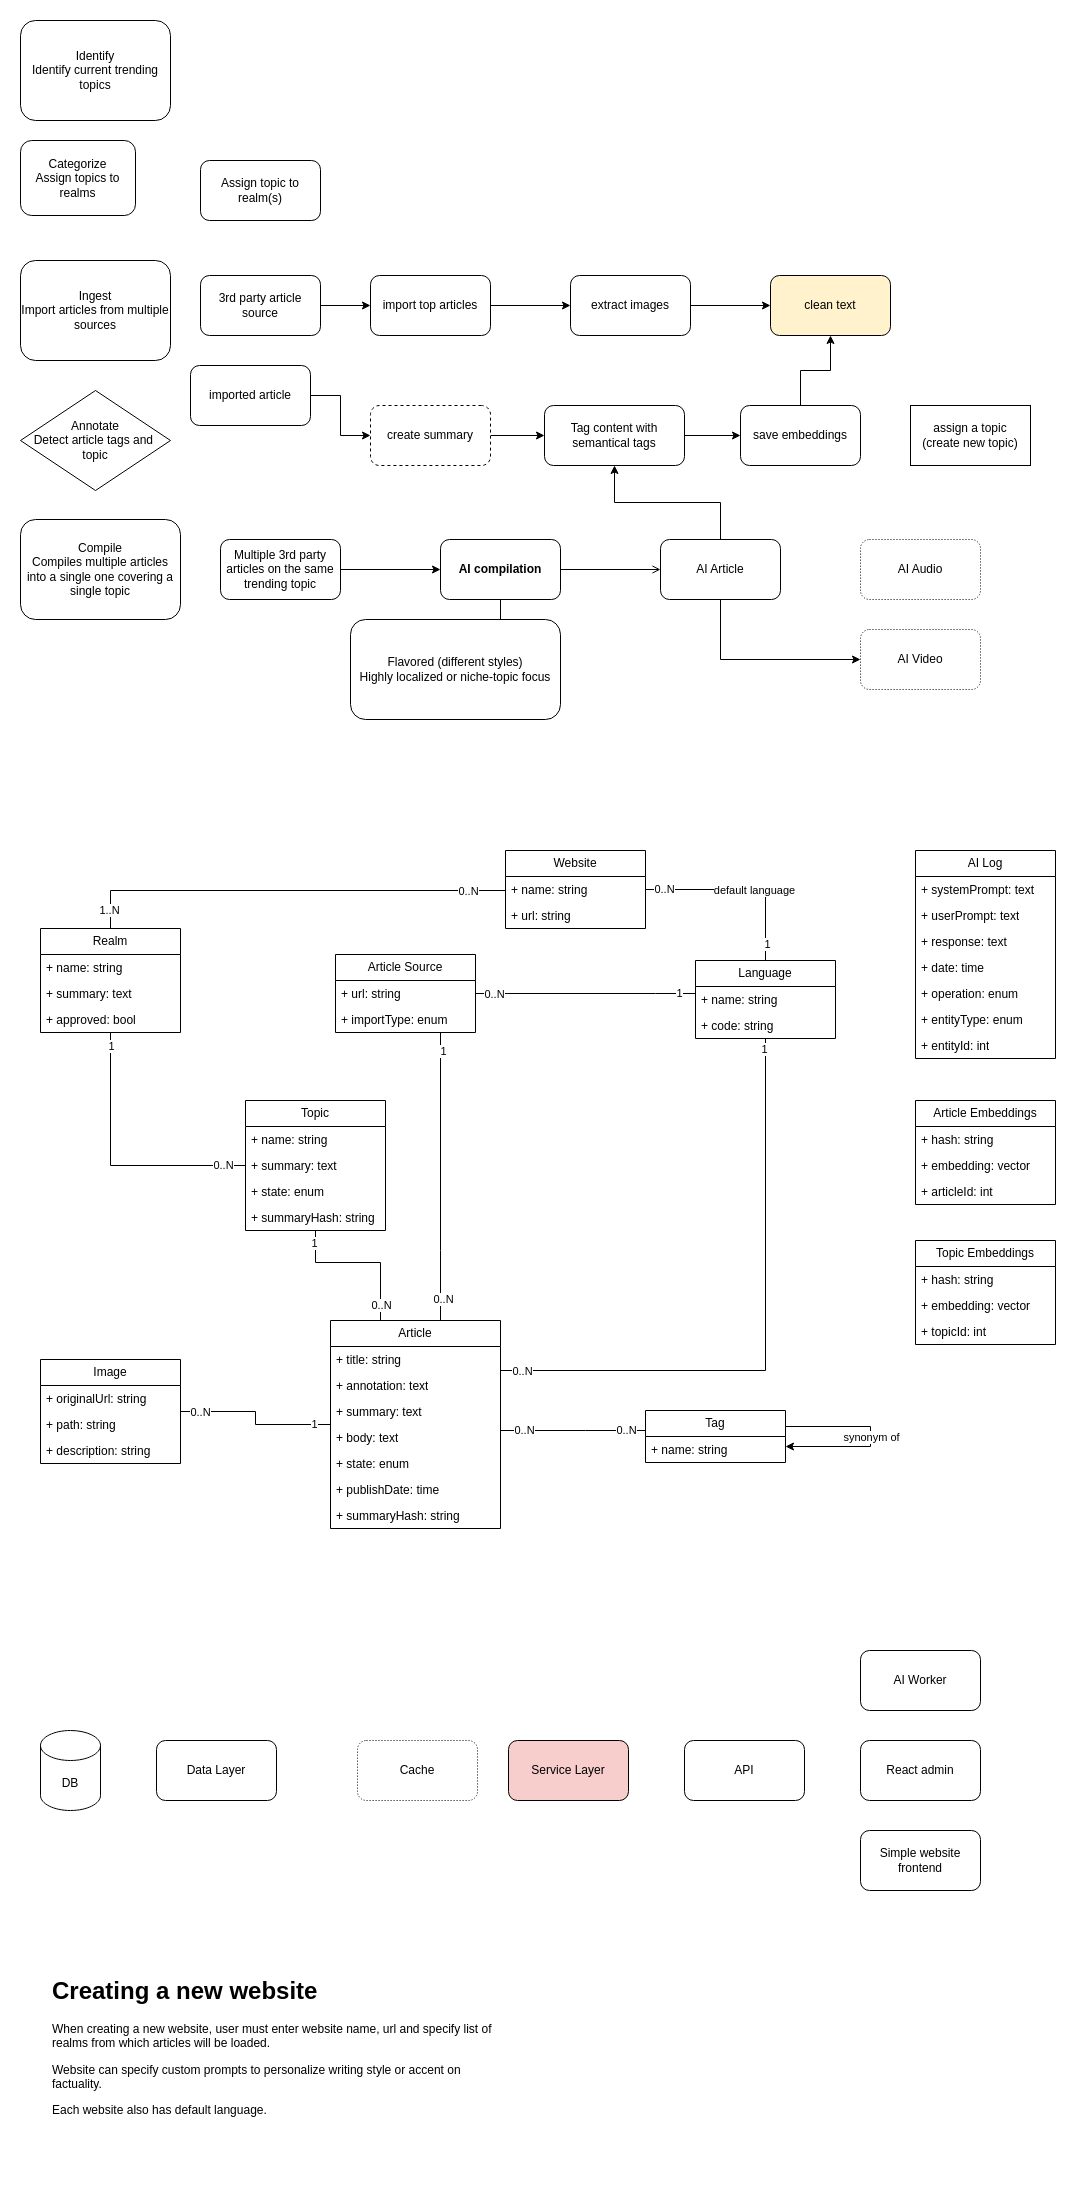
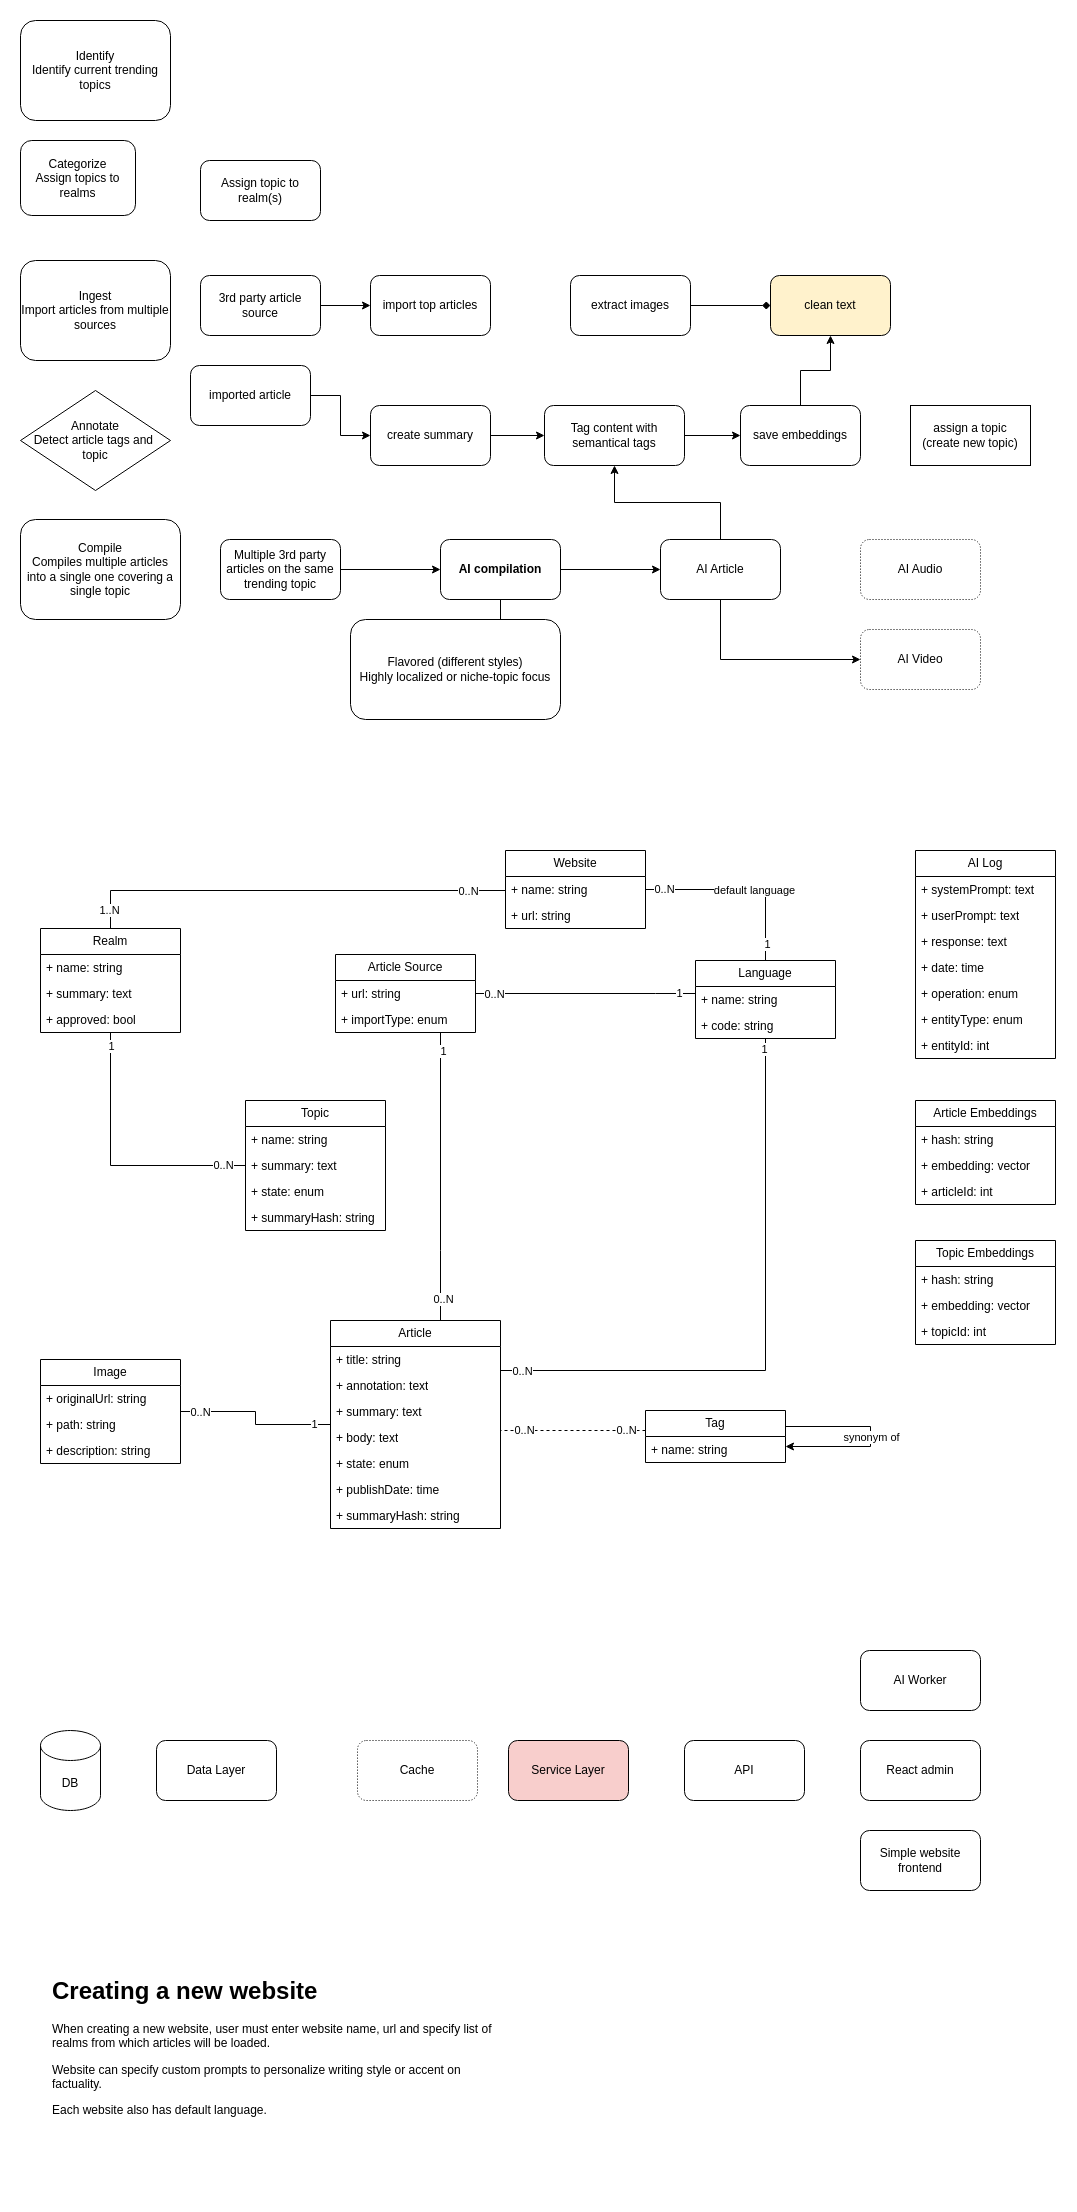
edge "import top articles" -> "extract images": removed
edge "extract images" -> "clean text": arrowhead classic -> diamond
node "create summary": style dashed -> solid
edge "AI compilation" -> "AI Article": arrowhead open -> classic
edge "Topic" -- "Article": removed, labels "1", "0..N"
edge "Article" -- "Tag": style solid -> dashed
